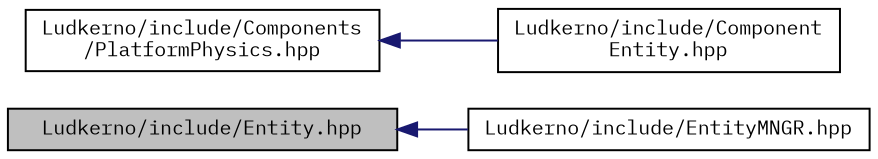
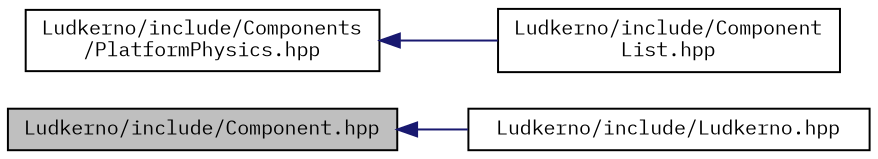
node "Ludkerno/include/Component Entity.hpp": label "Ludkerno/include/Component Entity.hpp" -> "Ludkerno/include/Component List.hpp"
node "Ludkerno/include/Entity.hpp": label "Ludkerno/include/Entity.hpp" -> "Ludkerno/include/Component.hpp"
node "Ludkerno/include/EntityMNGR.hpp": label "Ludkerno/include/EntityMNGR.hpp" -> "Ludkerno/include/Ludkerno.hpp"
